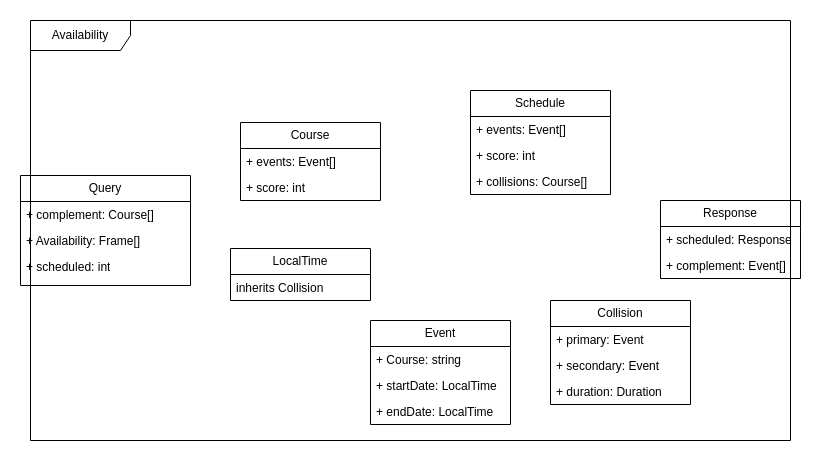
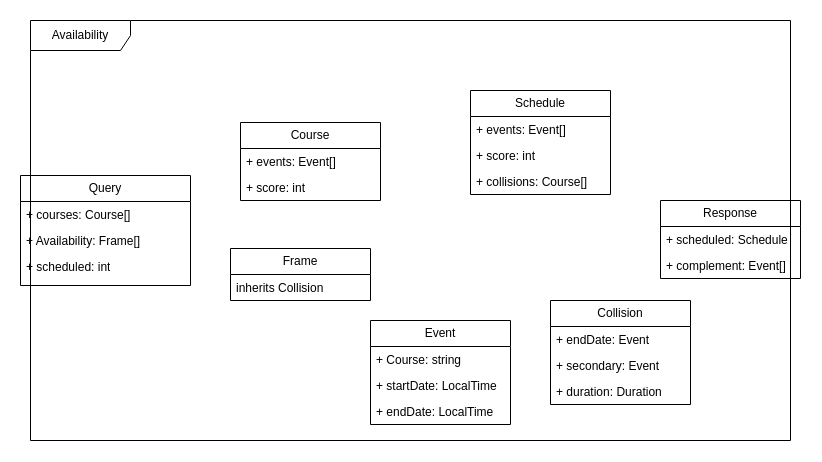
node "+ complement: Course[]": label "+ complement: Course[]" -> "+ courses: Course[]"
node "+ scheduled: Response": label "+ scheduled: Response" -> "+ scheduled: Schedule"
node "LocalTime": label "LocalTime" -> "Frame"
node "+ primary: Event": label "+ primary: Event" -> "+ endDate: Event"
